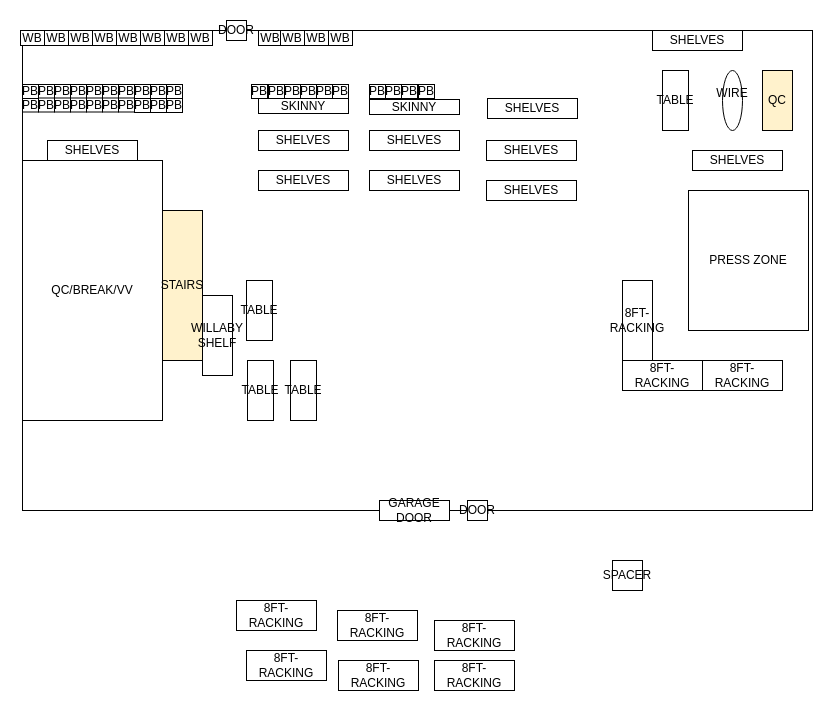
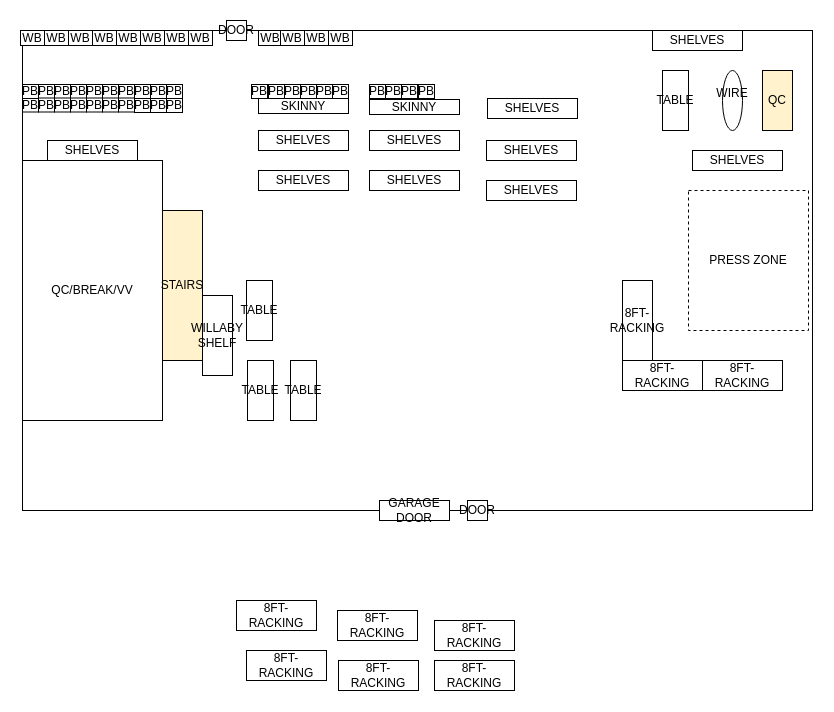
node "PRESS ZONE": style solid -> dashed
node "SPACER": removed
